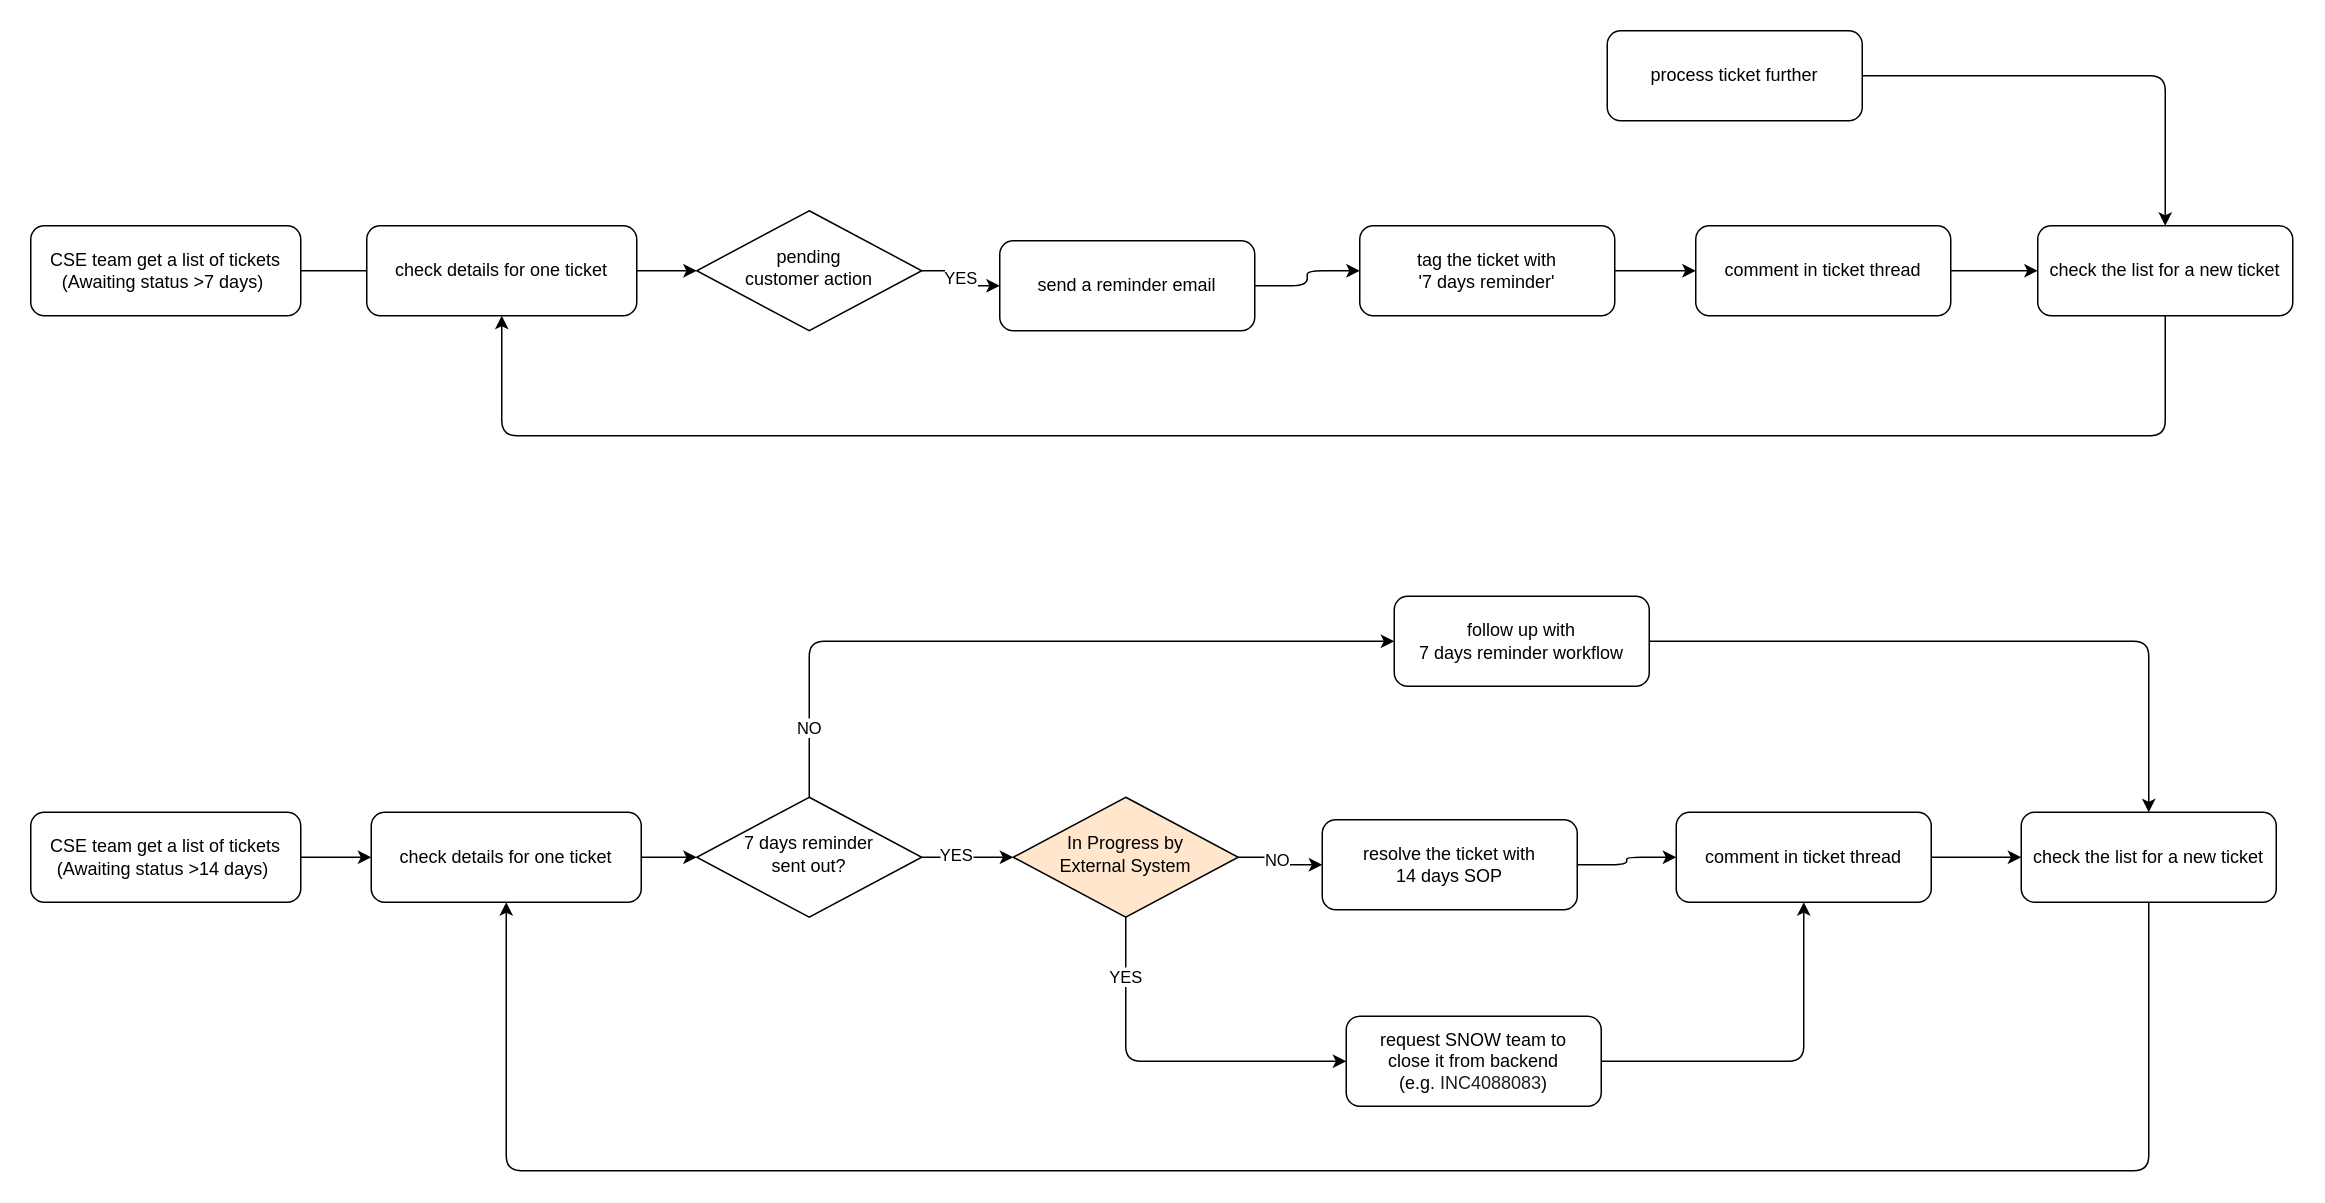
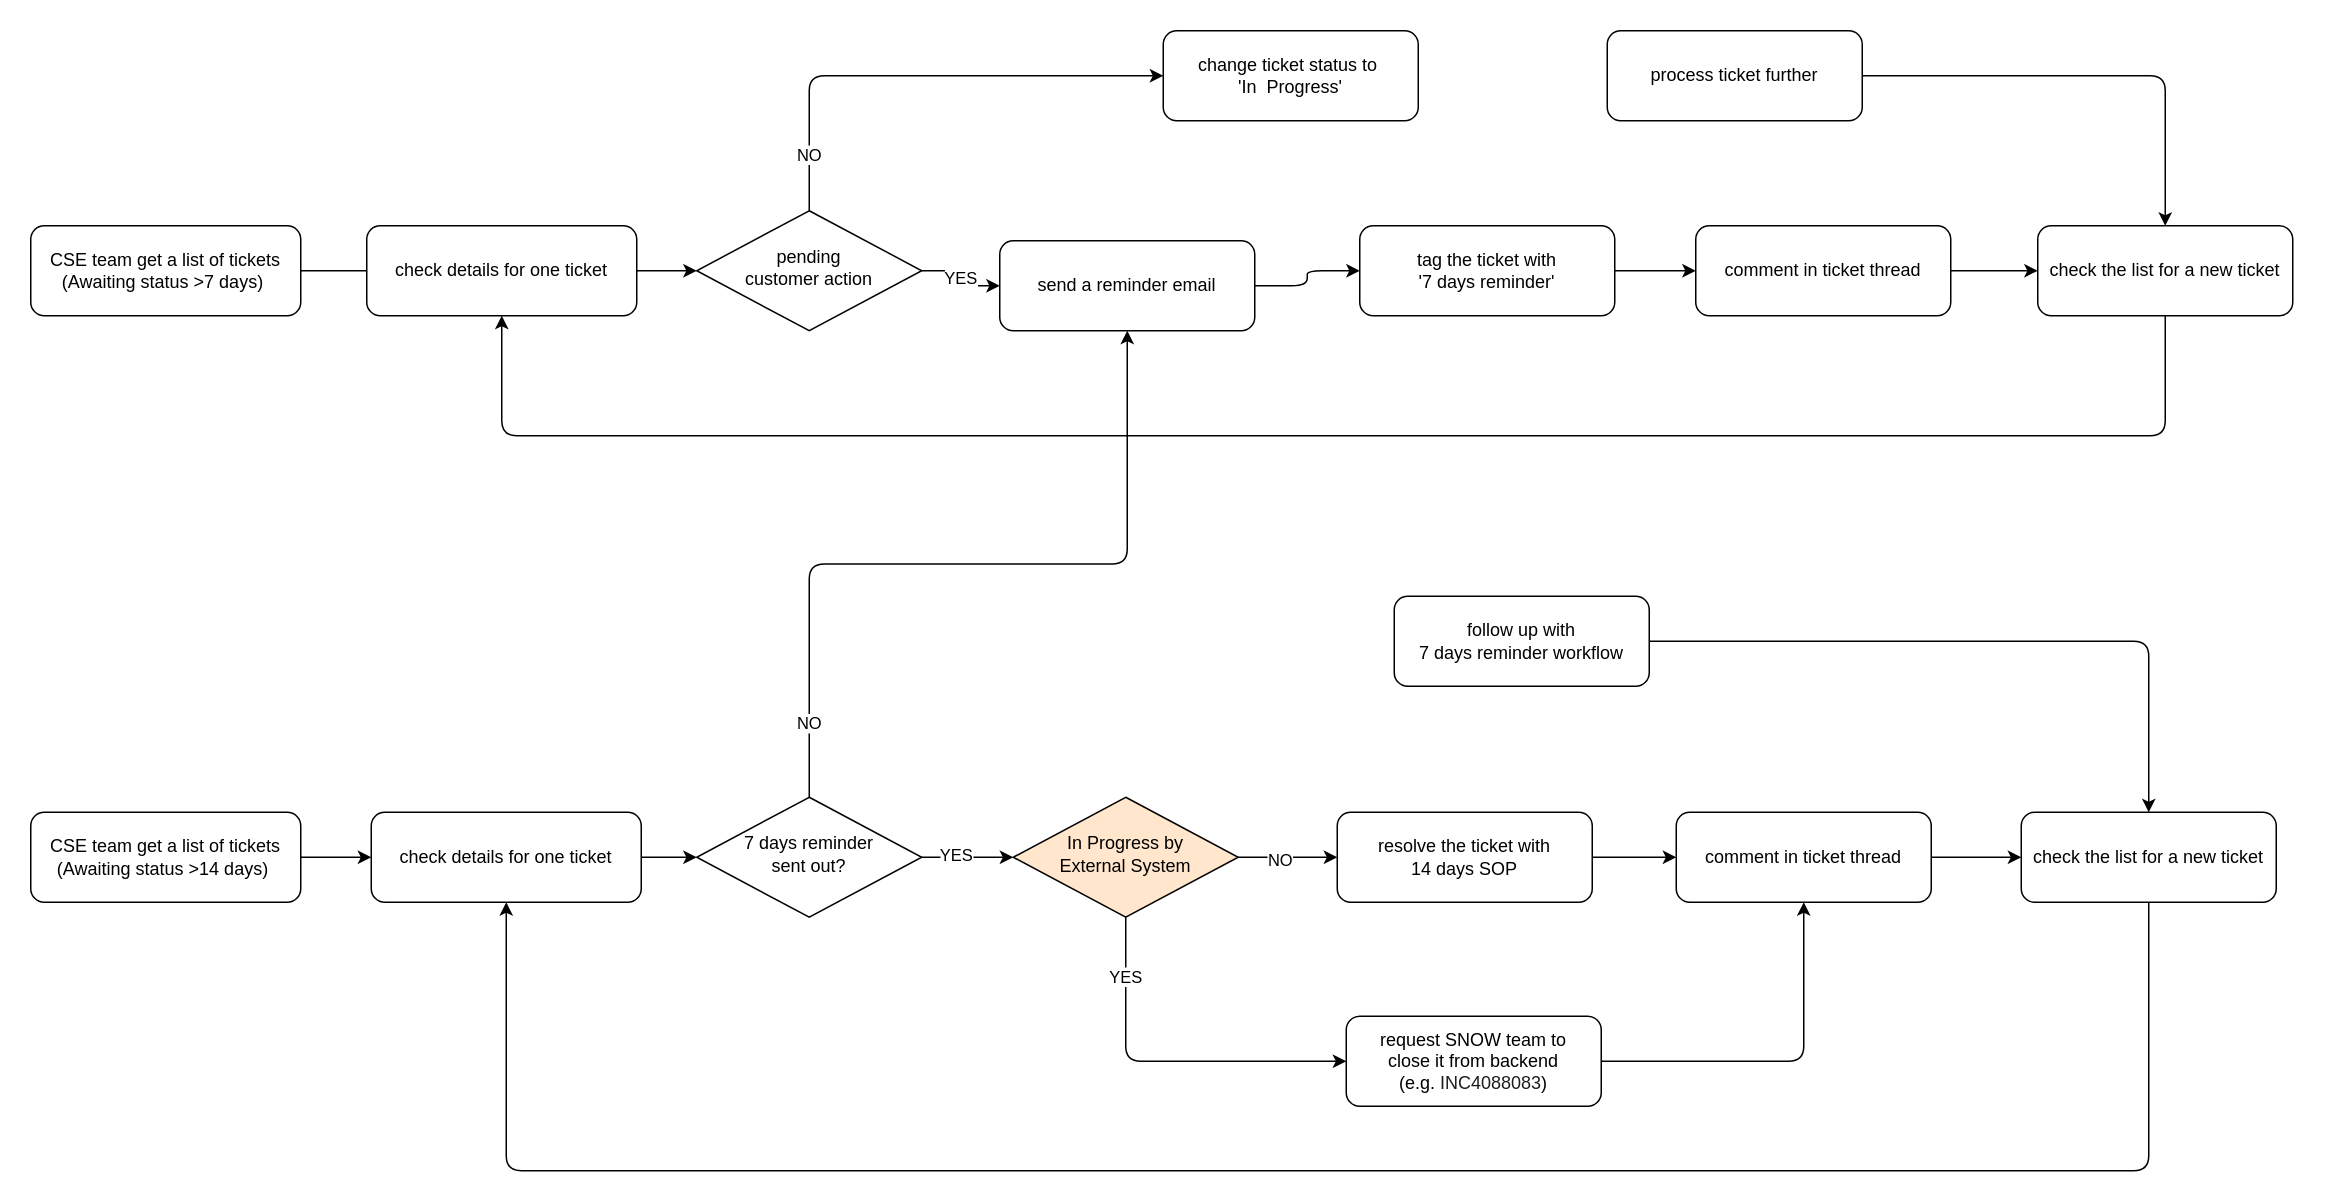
edge "pending customer action" -> "change ticket status to 'In Progress'": added, label "NO"
node "change ticket status to 'In Progress'": added
edge "7 days reminder sent out?" -> "follow up with 7 days reminder workflow": now "7 days reminder sent out?" -> "send a reminder email"
node "resolve the ticket with 14 days SOP": moved (1450, 865) -> (1465, 857)
